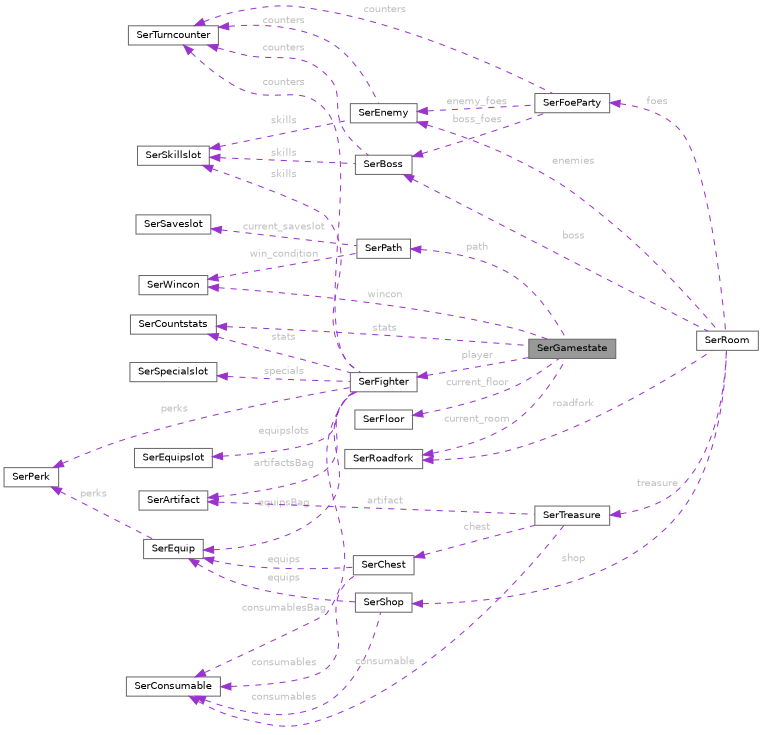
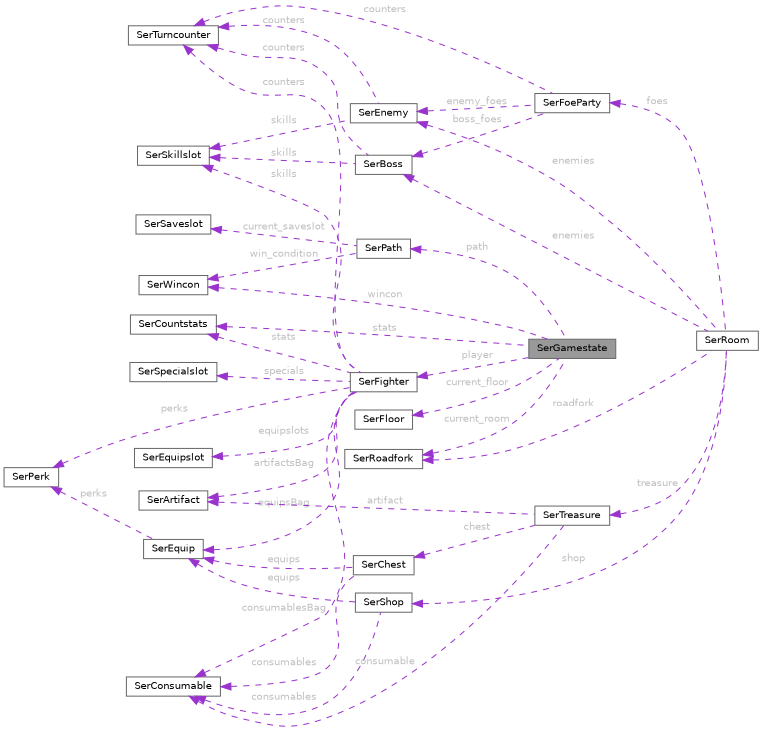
edge "SerRoom" -> "SerBoss": label " boss" -> " enemies"
